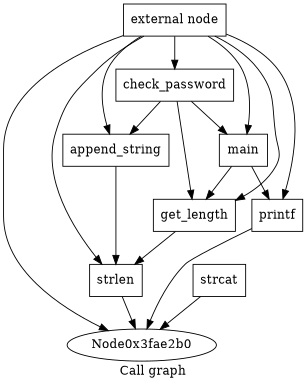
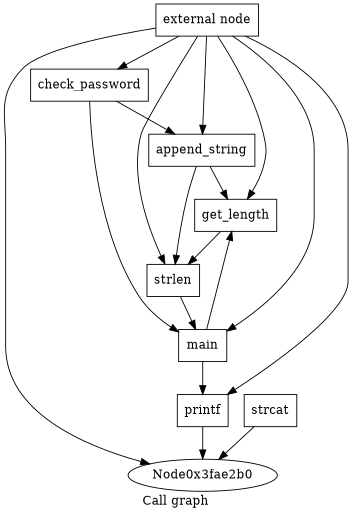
edge "check_password" -> "get_length": now "append_string" -> "get_length"
edge "strlen" -> "Node0x3fae2b0": now "strlen" -> "main"
